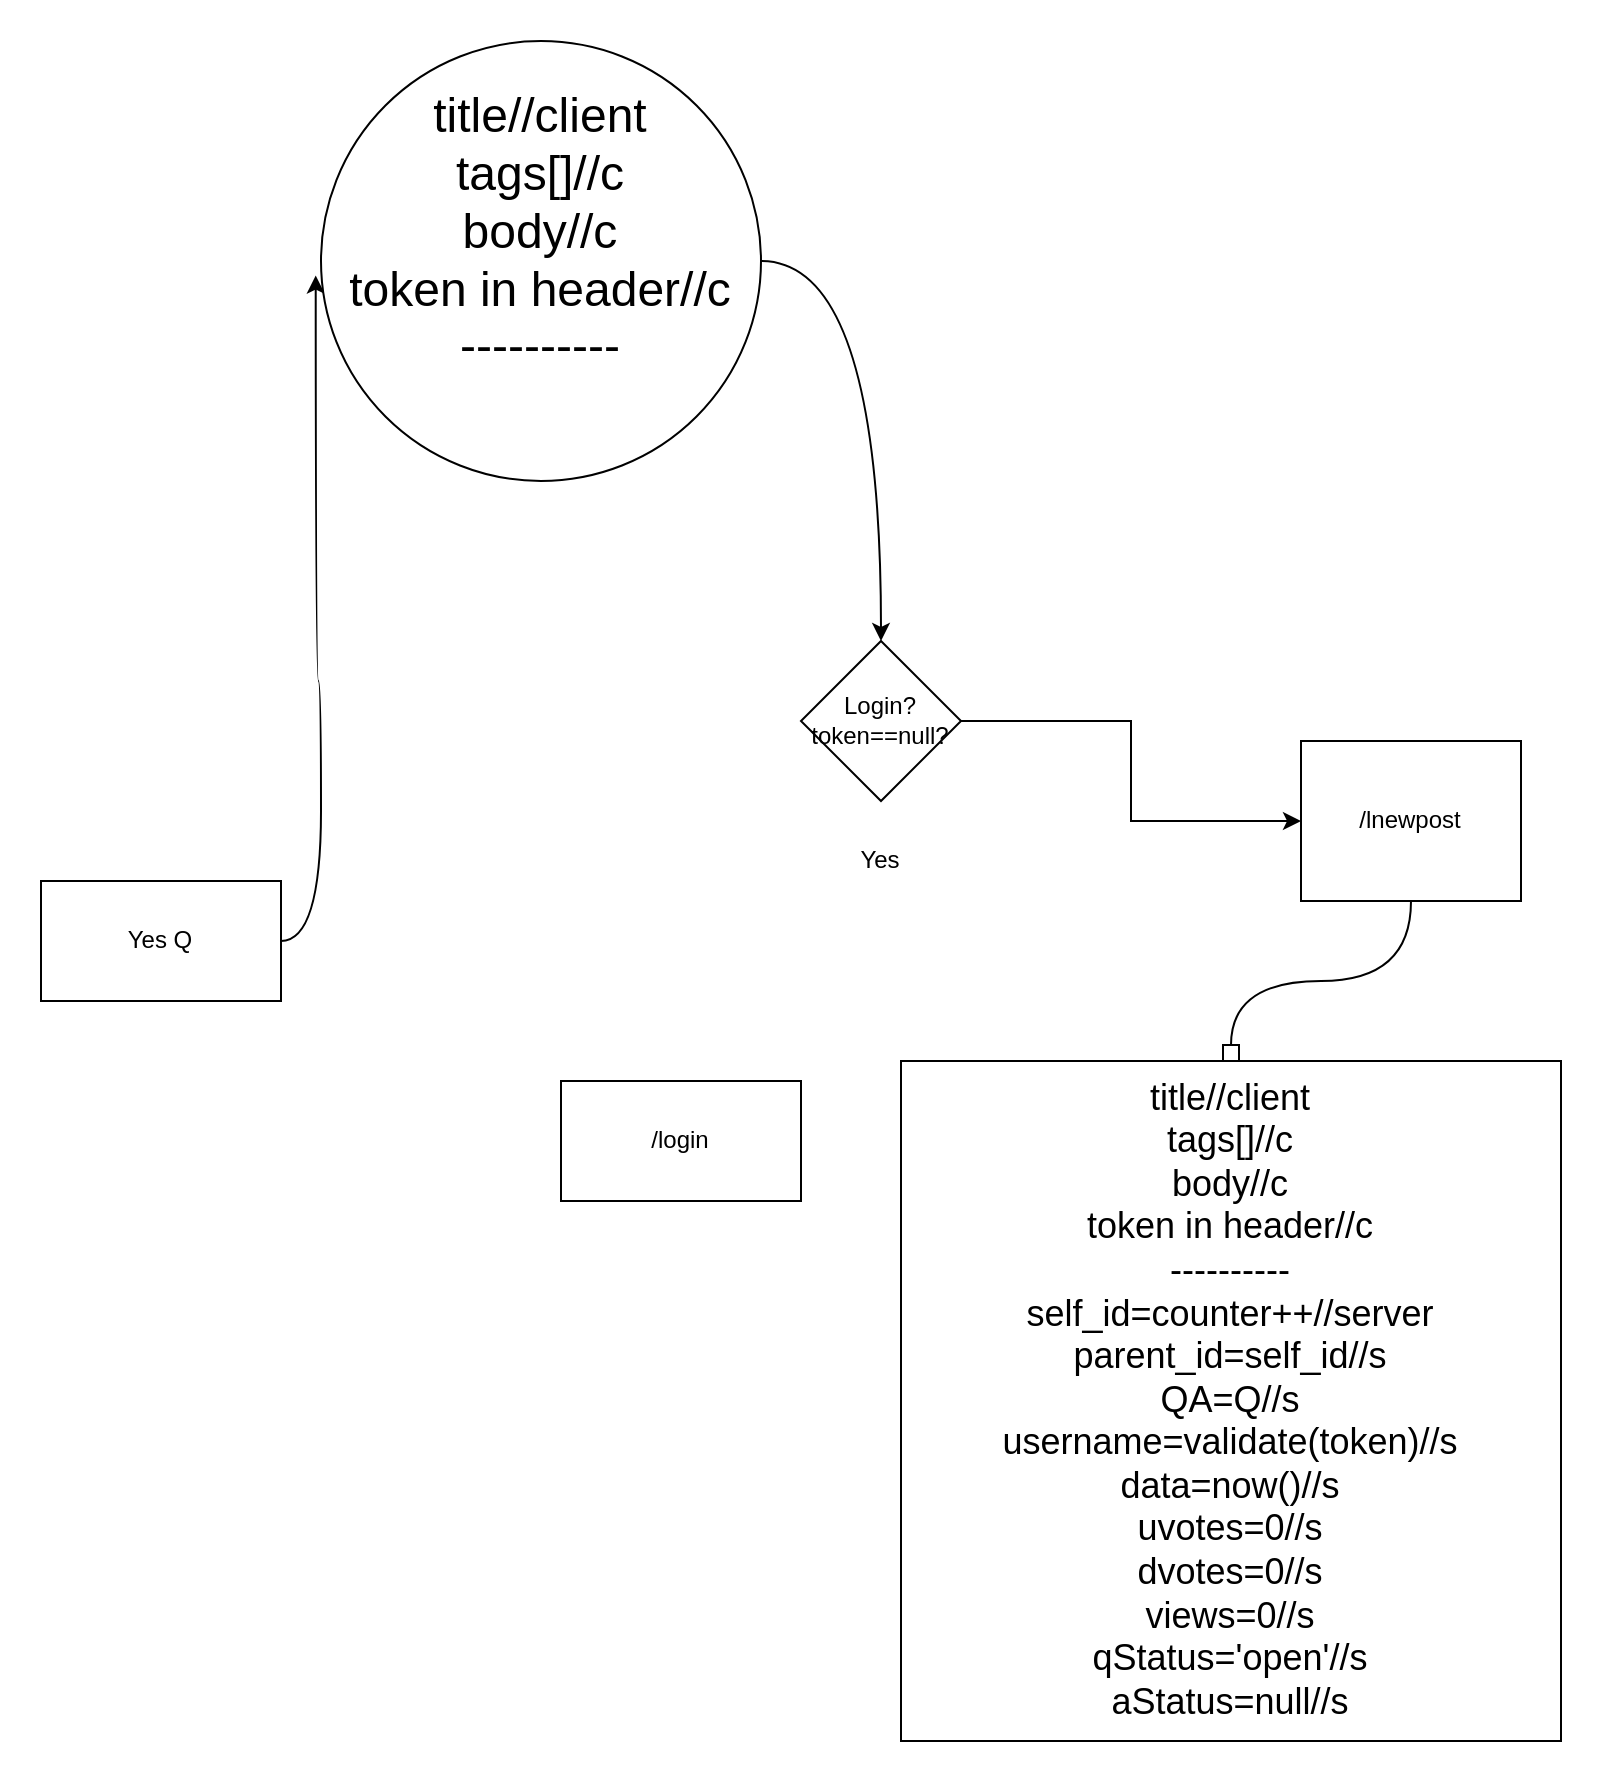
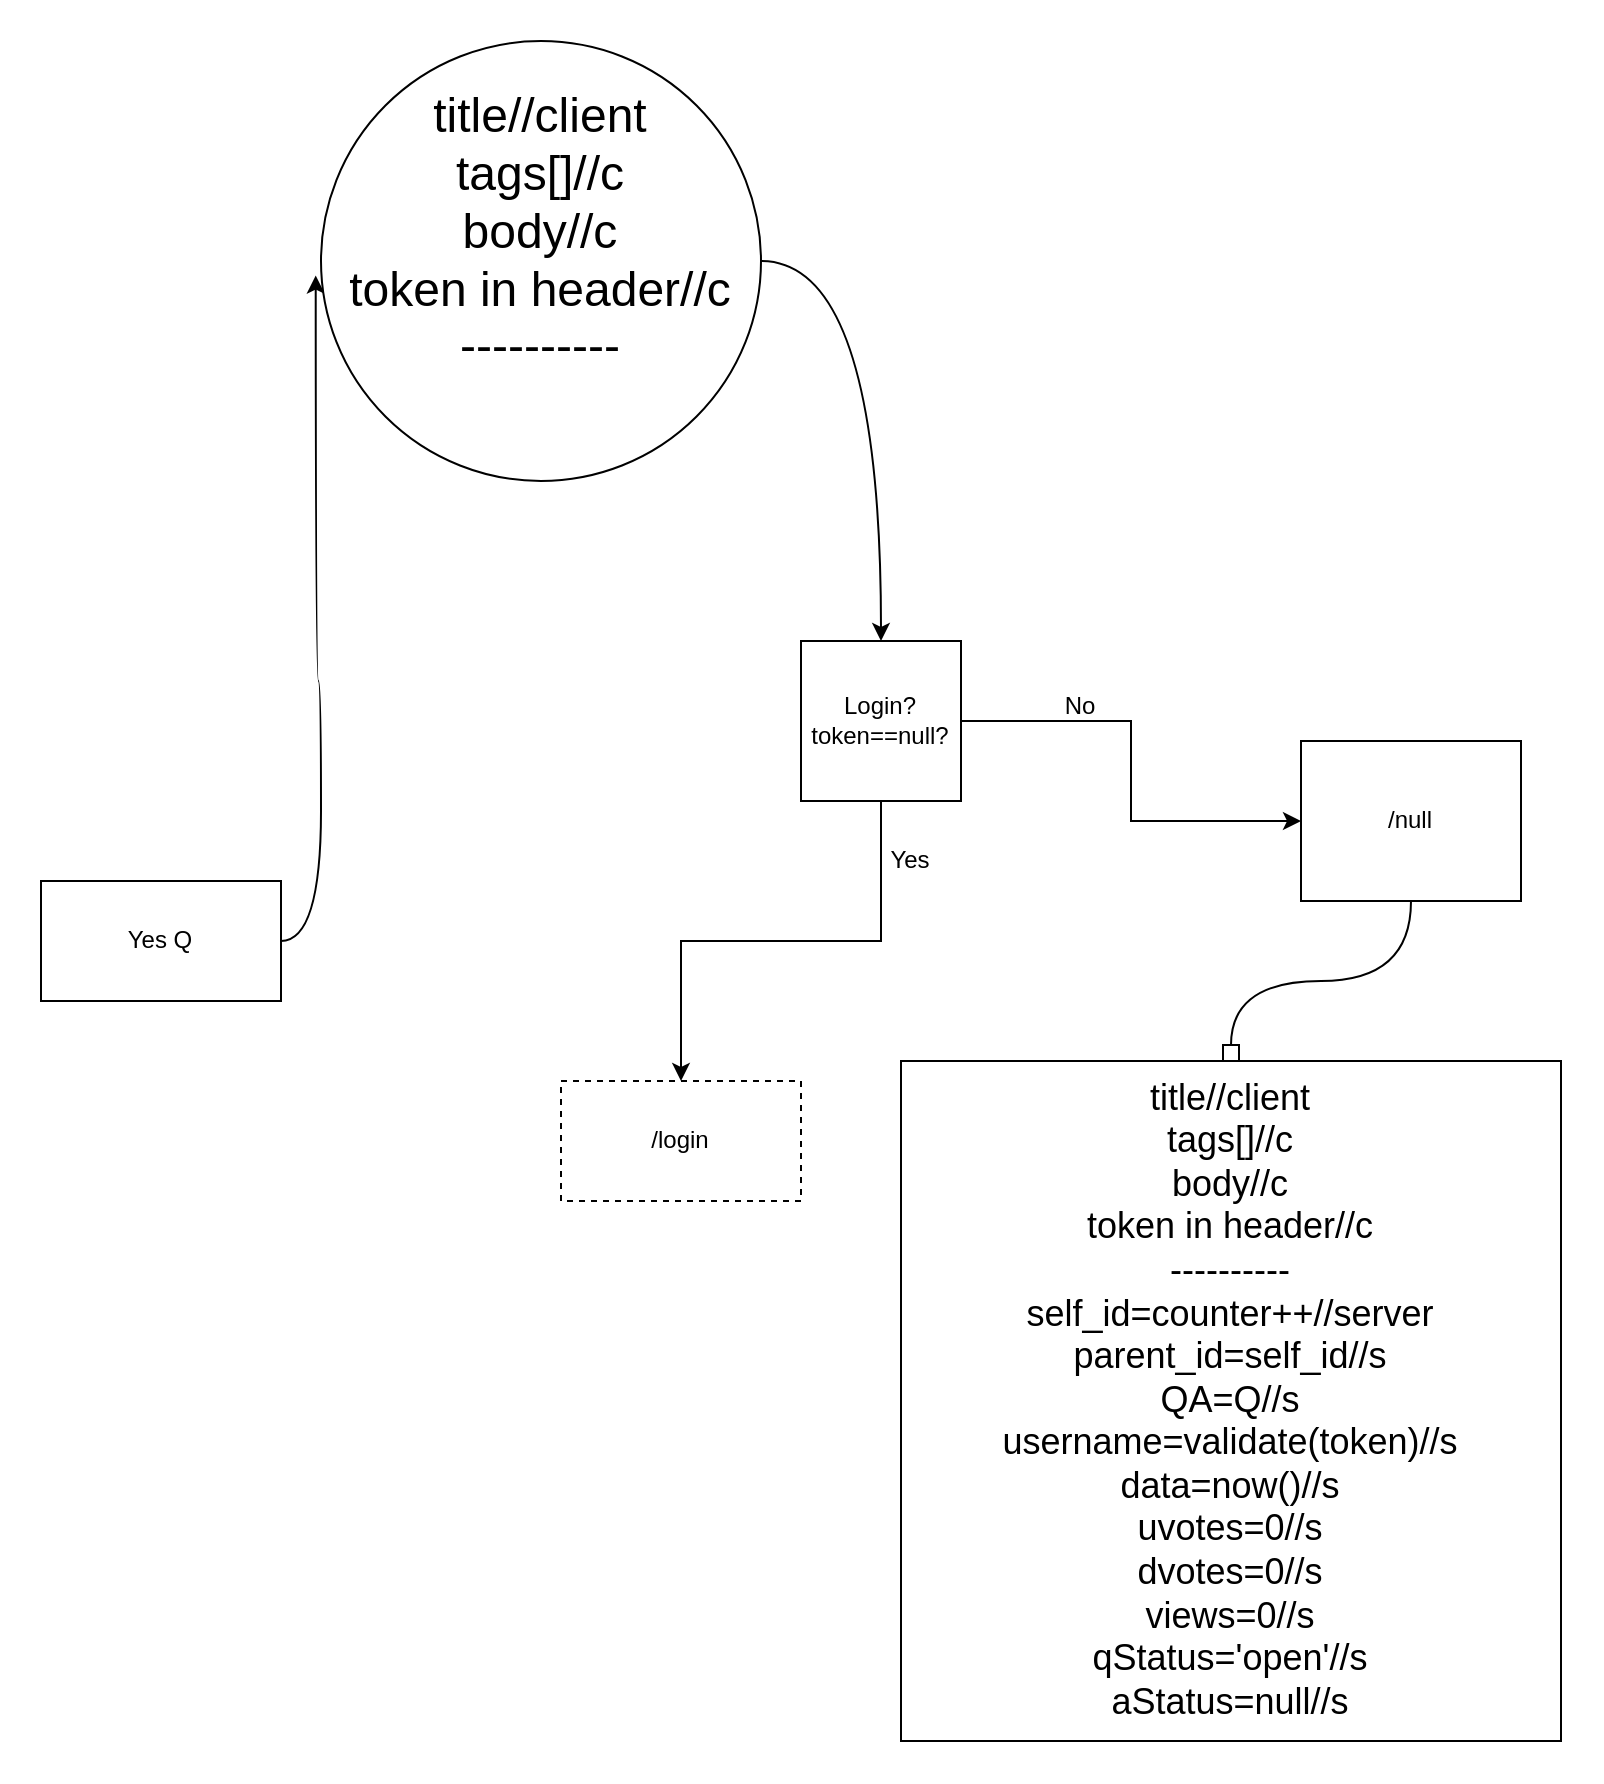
node "No": added
node "Login? token==null?": shape diamond -> rectangle
node "/lnewpost": label "/lnewpost" -> "/null"
node "Yes": moved (881, 861) -> (911, 861)
edge "Login? token==null?" -> "/login": added
node "/login": style solid -> dashed
